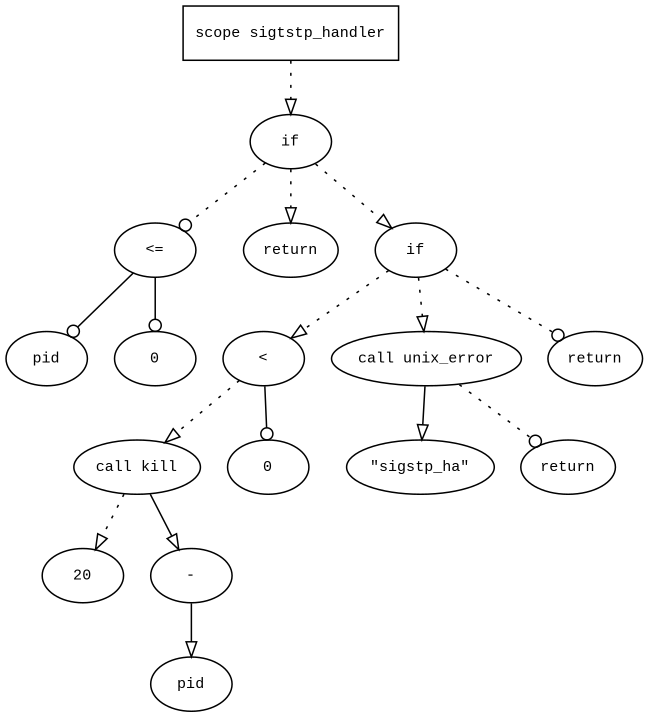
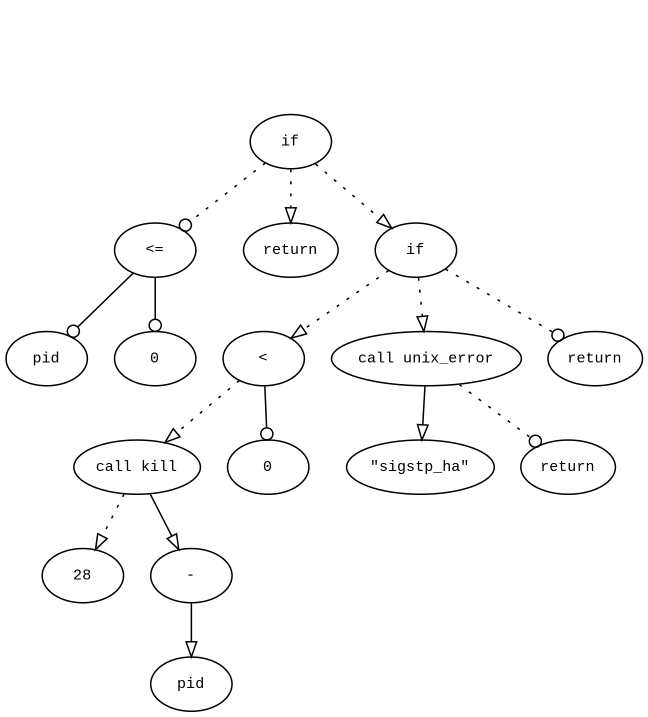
node "scope sigtstp_handler": removed
node "20": label "20" -> "28"
